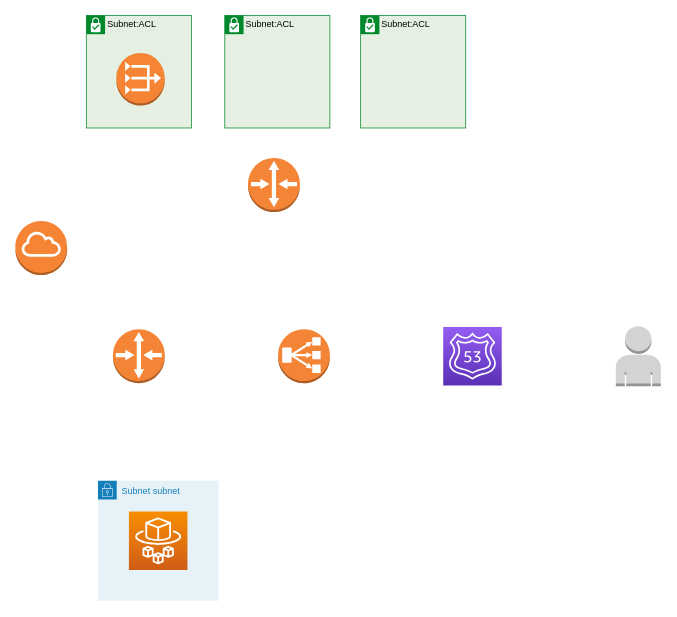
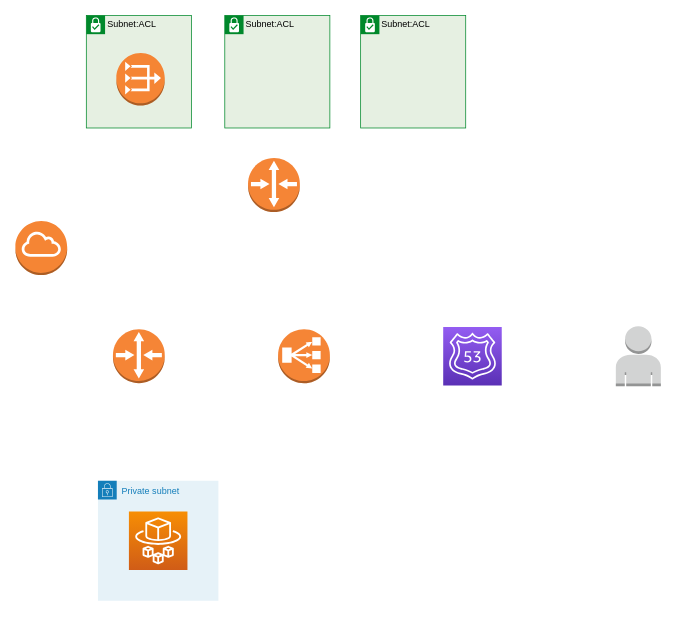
node "Subnet subnet": label "Subnet subnet" -> "Private subnet"
